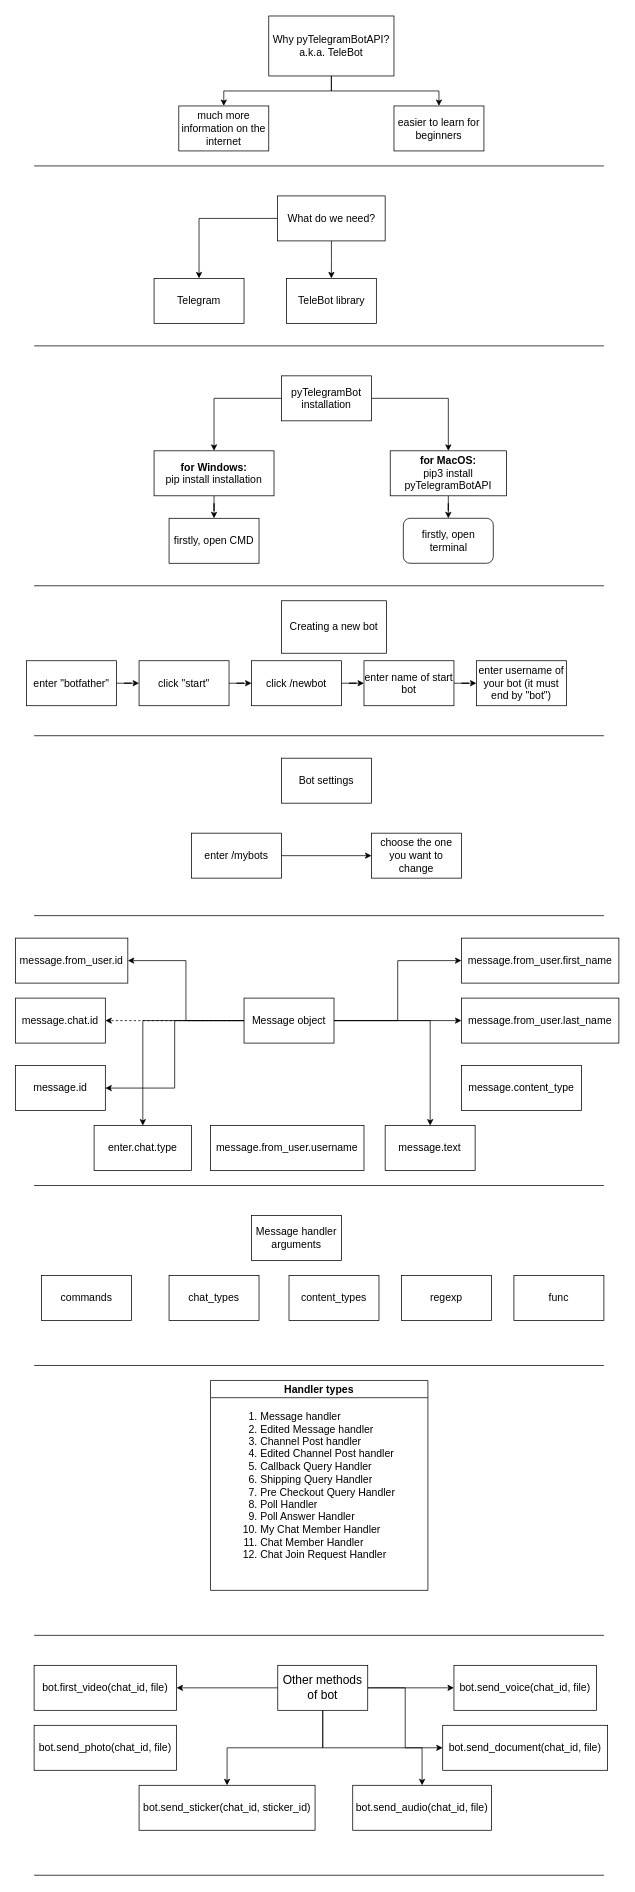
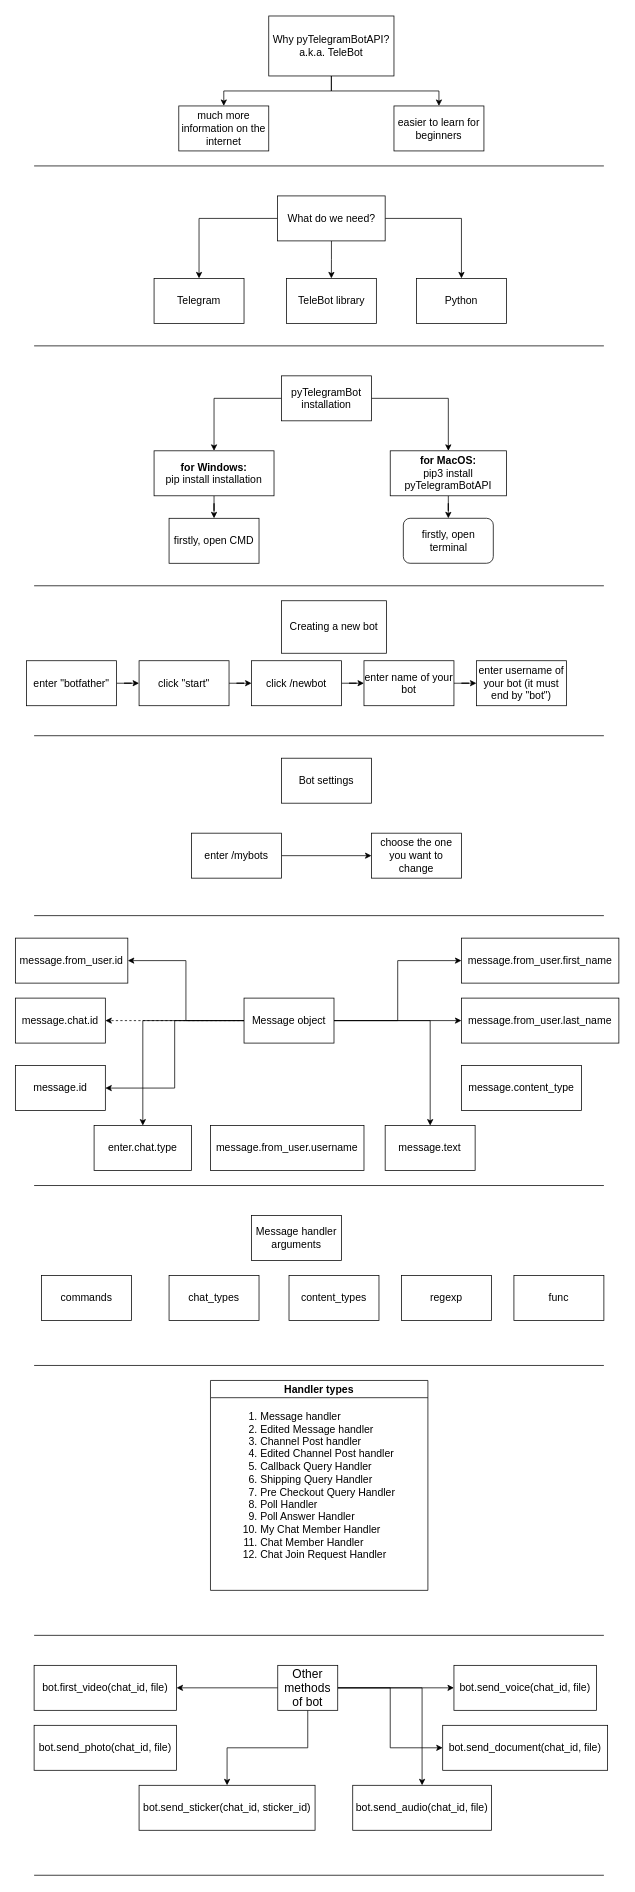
edge "What do we need?" -> "Python": added
node "Python": added
node "enter name of start bot": label "enter name of start bot" -> "enter name of your bot"
node "Other methods of bot": size 90x45 -> 60x45
